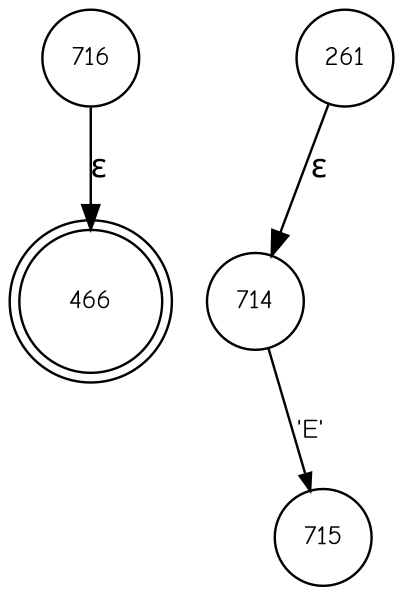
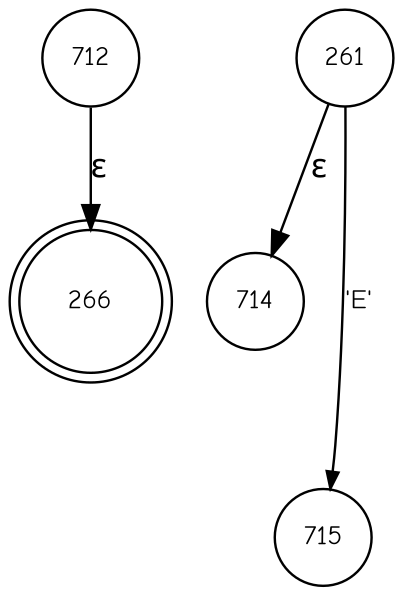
node "716": label "716" -> "712"
node "466": label "466" -> "266"
edge "714" -> "715": now "261" -> "715"
